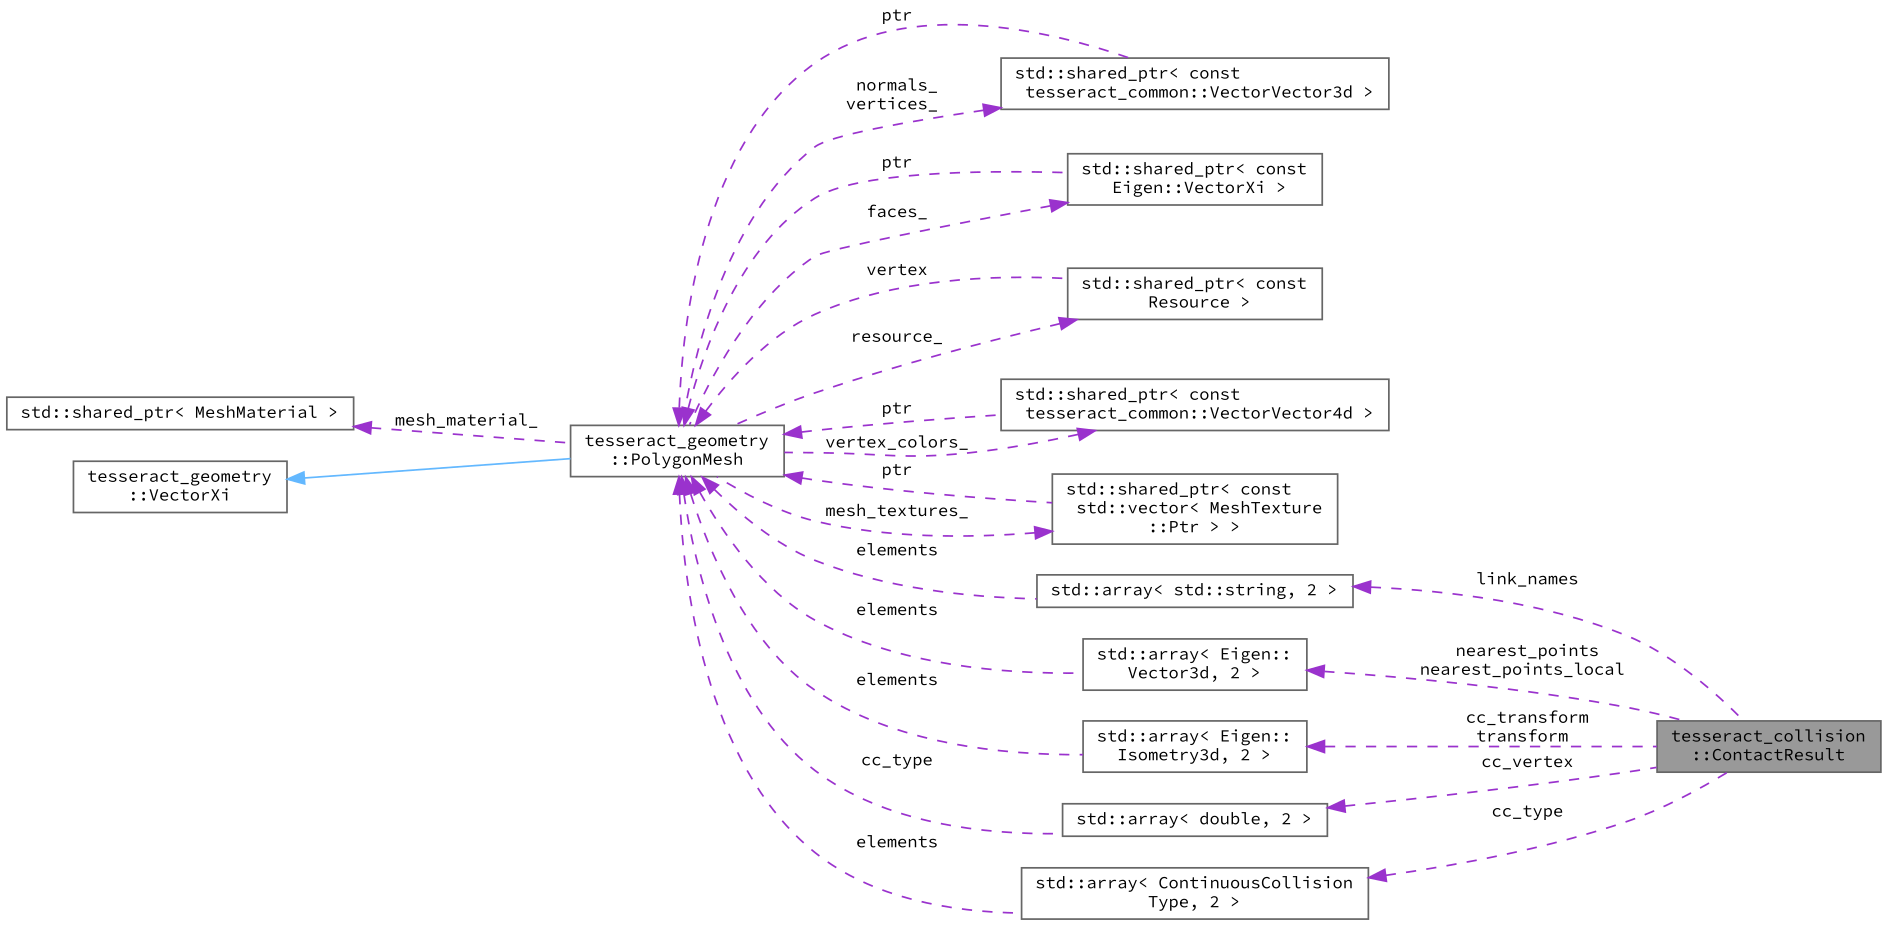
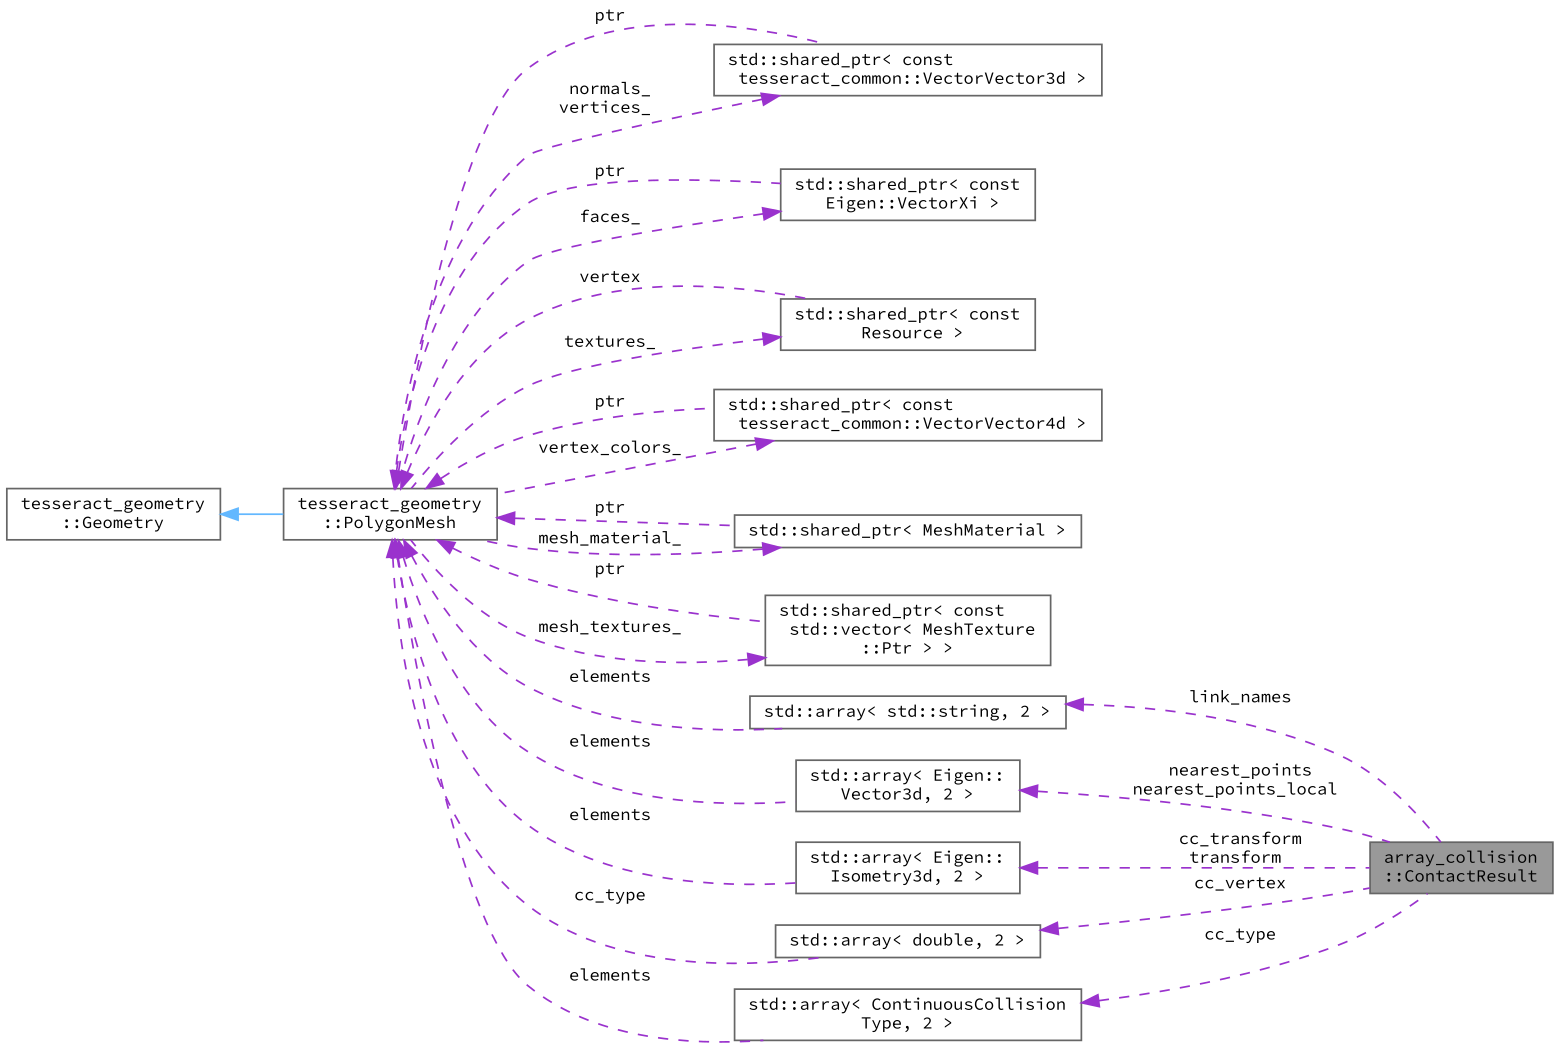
edge "tesseract_geometry ::PolygonMesh" -> "std::shared_ptr< const Resource >": label " resource_" -> " textures_"
node "tesseract_geometry ::VectorXi": label "tesseract_geometry ::VectorXi" -> "tesseract_geometry ::Geometry"
edge "std::shared_ptr< MeshMaterial >" -> "tesseract_geometry ::PolygonMesh": added, label "ptr"
node "tesseract_collision ::ContactResult": label "tesseract_collision ::ContactResult" -> "array_collision ::ContactResult"
